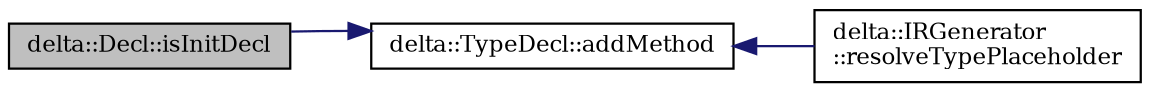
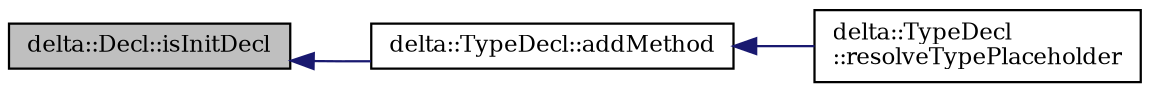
edge "delta::Decl::isInitDecl" -> "delta::TypeDecl::addMethod": reversed
node "delta::IRGenerator ::resolveTypePlaceholder": label "delta::IRGenerator ::resolveTypePlaceholder" -> "delta::TypeDecl ::resolveTypePlaceholder"
